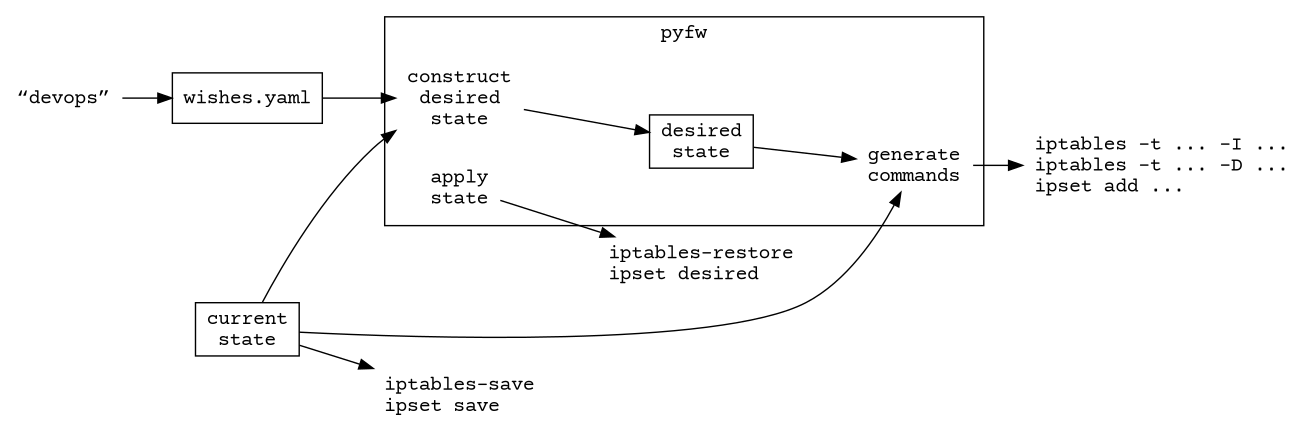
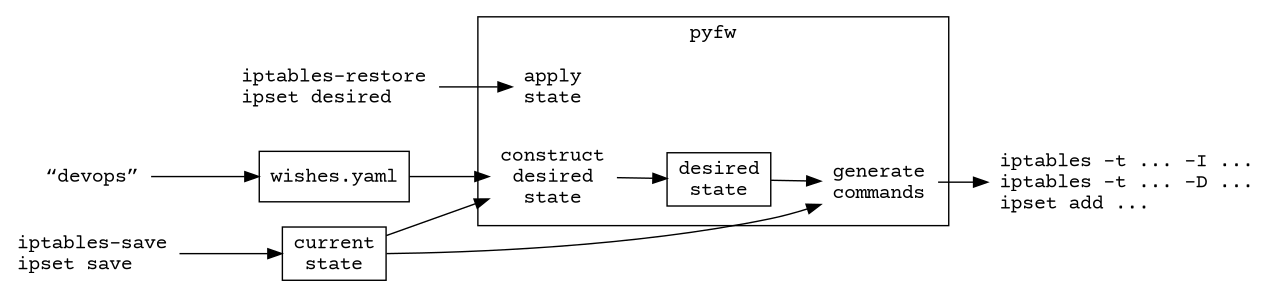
edge "apply state" -> "iptables-restore ipset desired": reversed
edge "current state" -> "iptables-save ipset save": reversed
